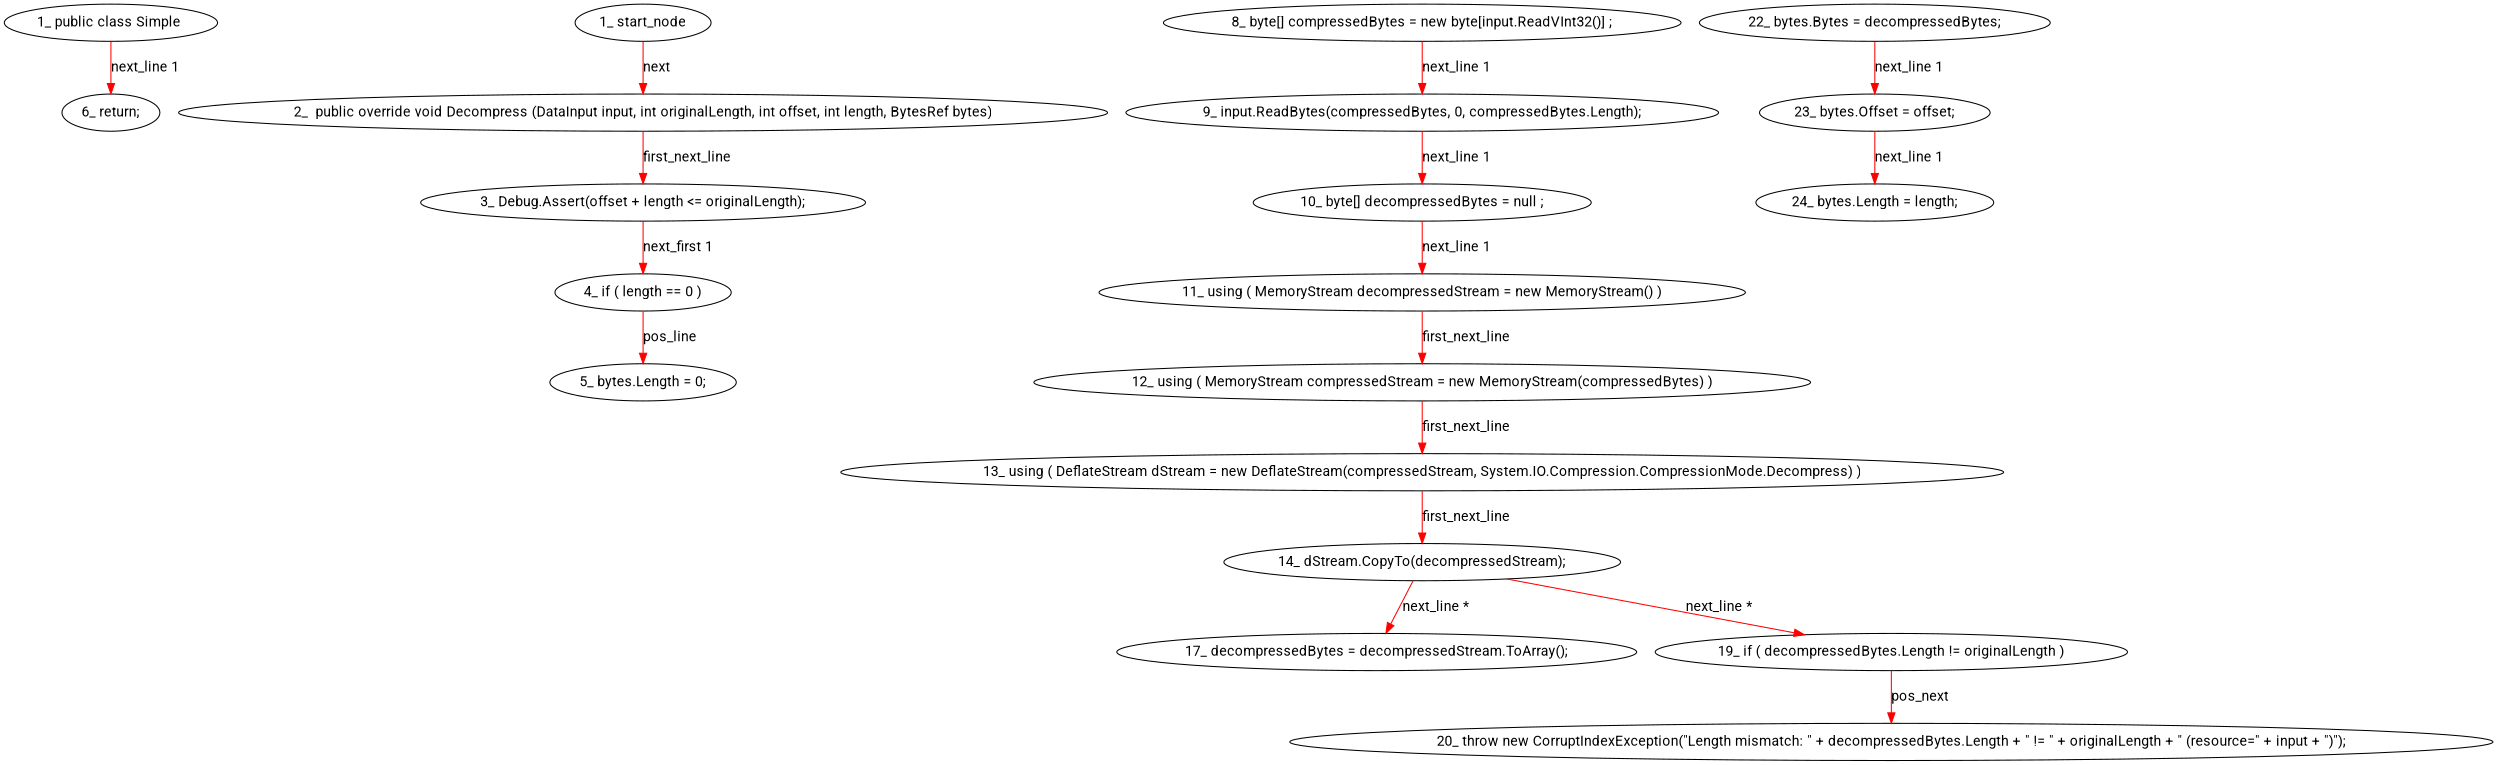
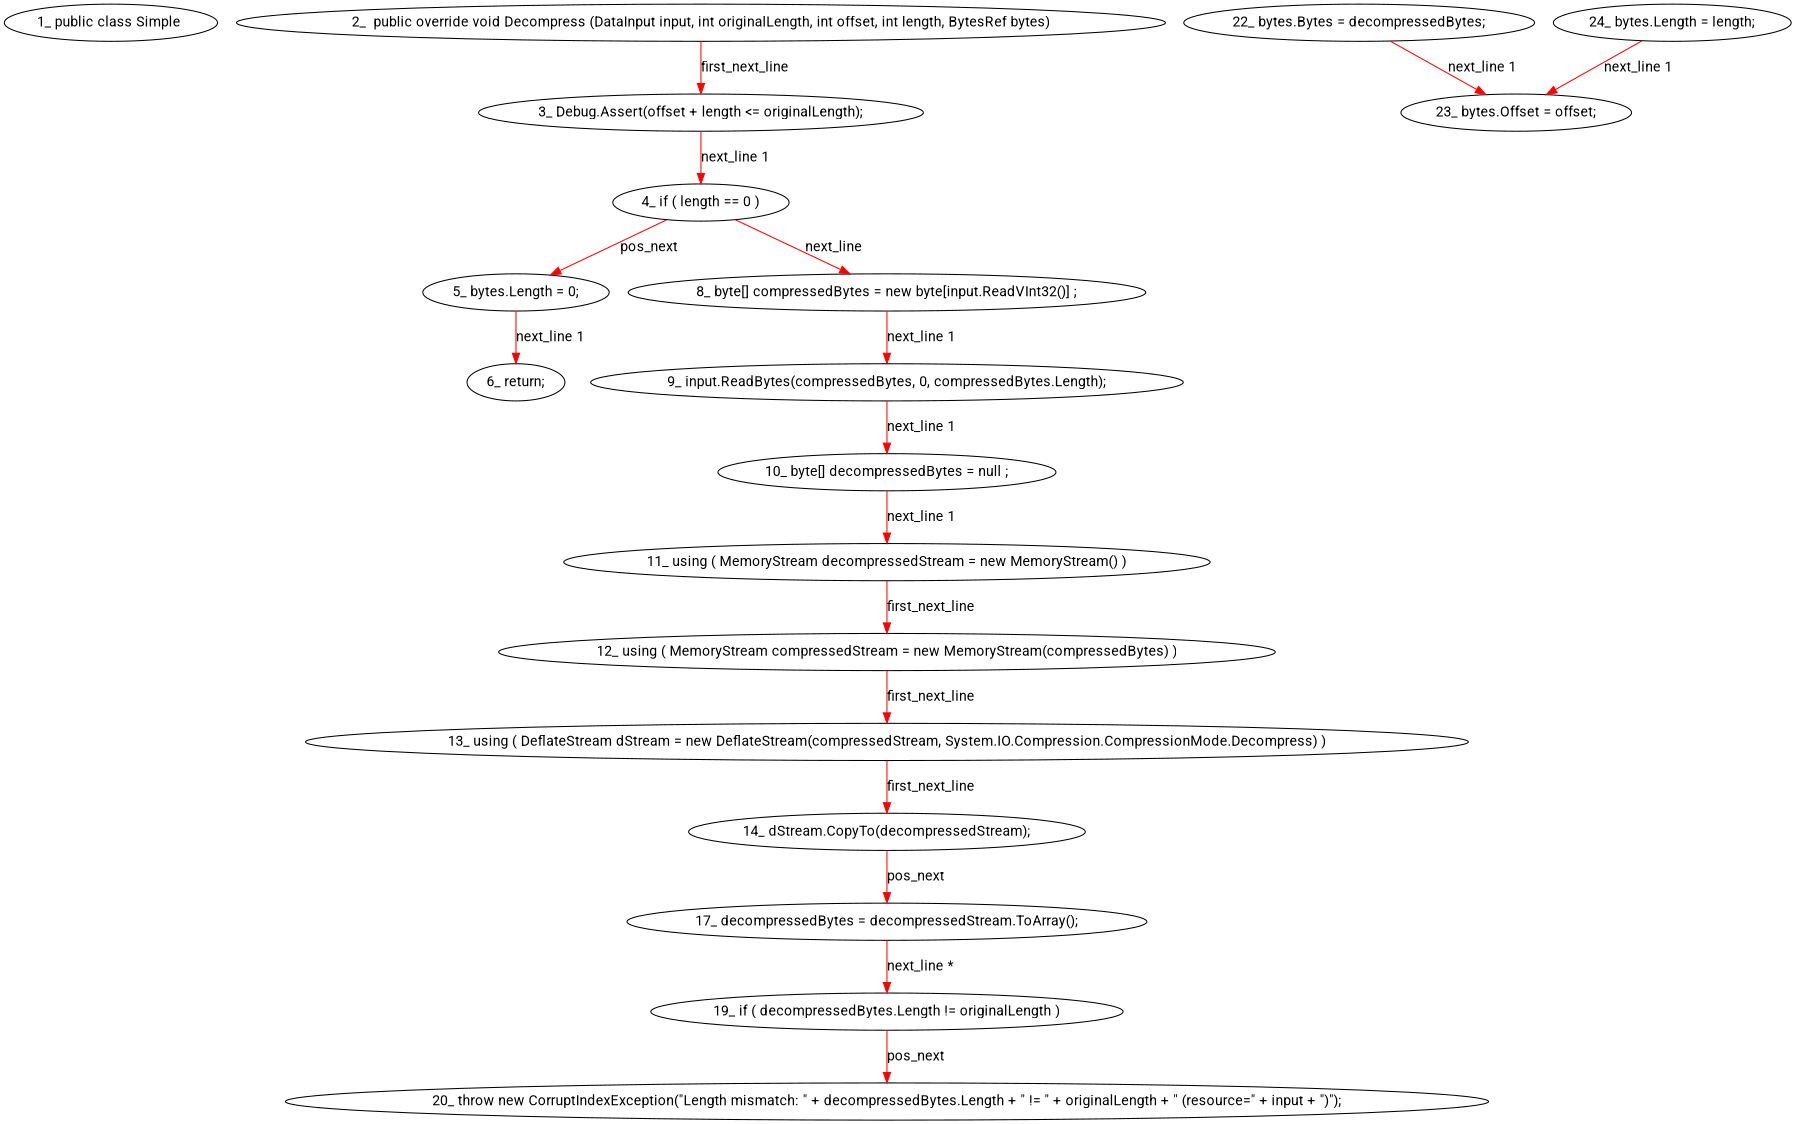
node "1_ start_node": removed
edge "1_ public class Simple" -> "6_ return;": now "5_ bytes.Length = 0;" -> "6_ return;"
edge "23_ bytes.Offset = offset;" -> "24_ bytes.Length = length;": reversed
edge "4_ if ( length == 0 )" -> "8_ byte[] compressedBytes = new byte[input.ReadVInt32()] ;": added, label "next_line"
edge "3_ Debug.Assert(offset + length <= originalLength);" -> "4_ if ( length == 0 )": label "next_first 1" -> "next_line 1"
edge "4_ if ( length == 0 )" -> "5_ bytes.Length = 0;": label "pos_line" -> "pos_next"
edge "14_ dStream.CopyTo(decompressedStream);" -> "19_ if ( decompressedBytes.Length != originalLength )": now "17_ decompressedBytes = decompressedStream.ToArray();" -> "19_ if ( decompressedBytes.Length != originalLength )"
edge "14_ dStream.CopyTo(decompressedStream);" -> "17_ decompressedBytes = decompressedStream.ToArray();": label "next_line *" -> "pos_next"
